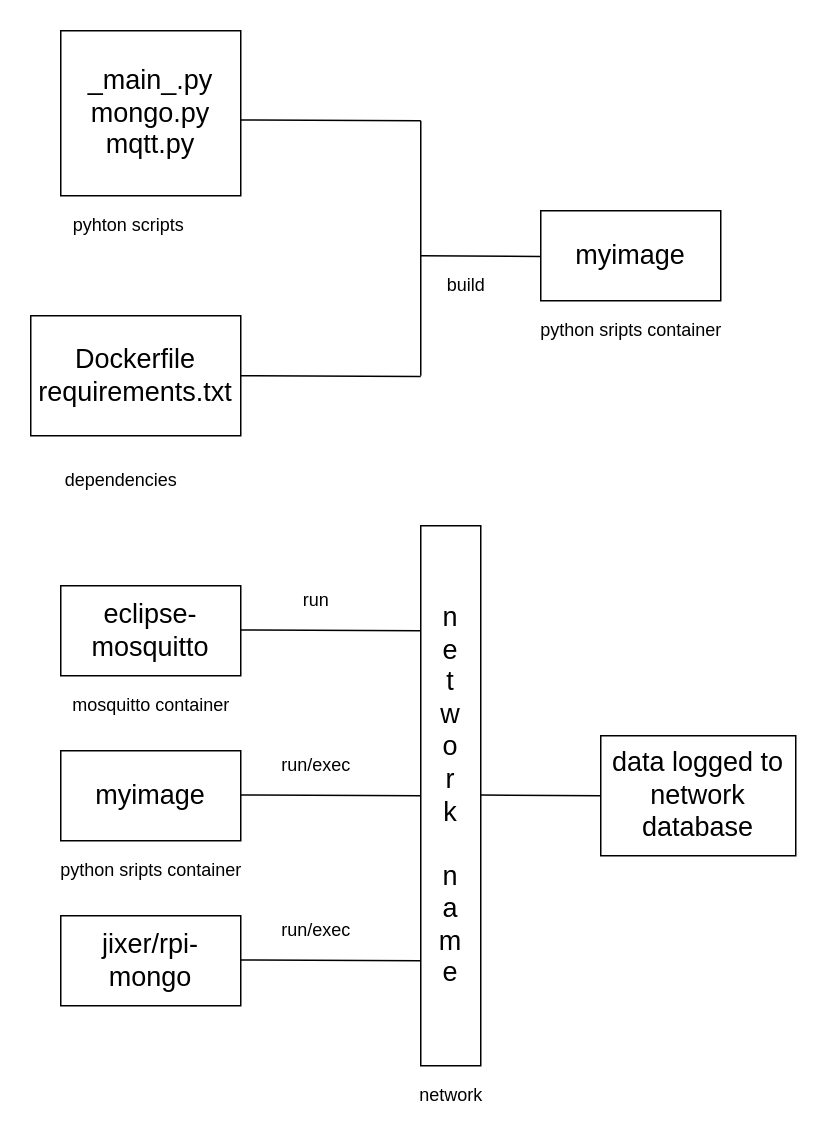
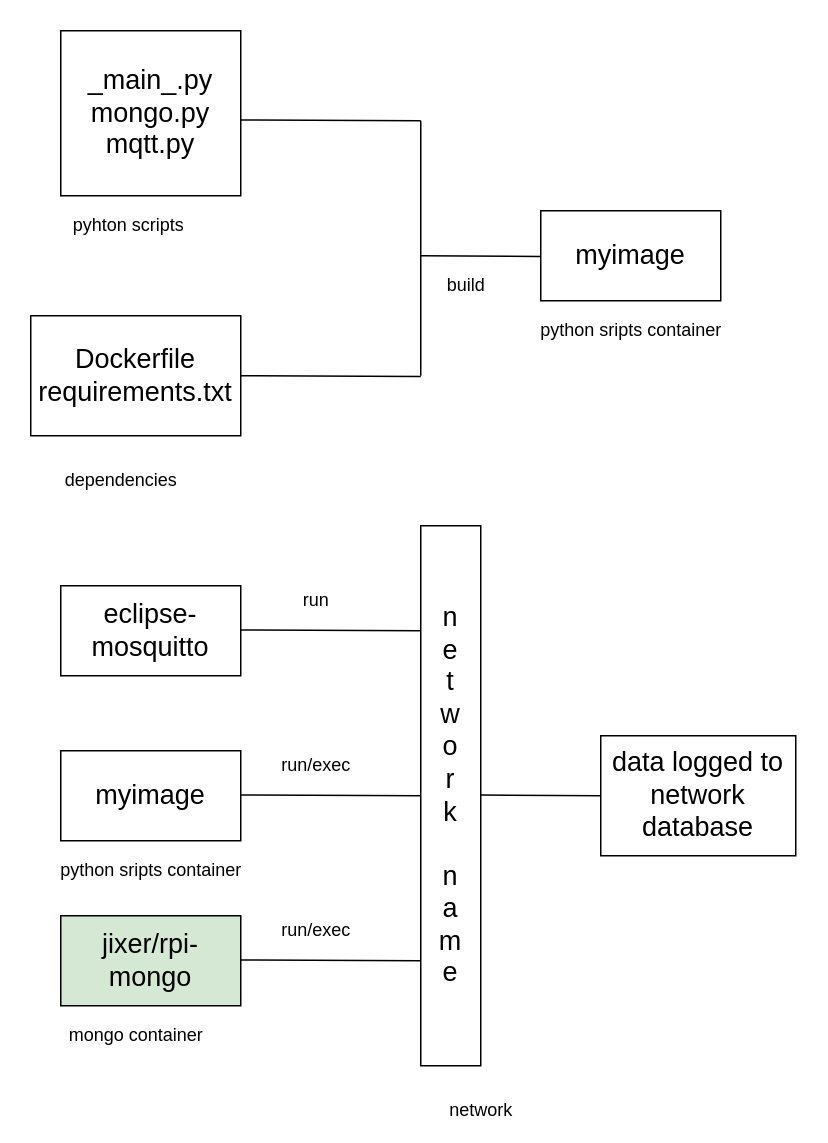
node "mosquitto container": removed
node "jixer/rpi-mongo": fillcolor #ffffff -> #d5e8d4
node "mongo container": added
node "network": moved (451, 1096) -> (481, 1111)
